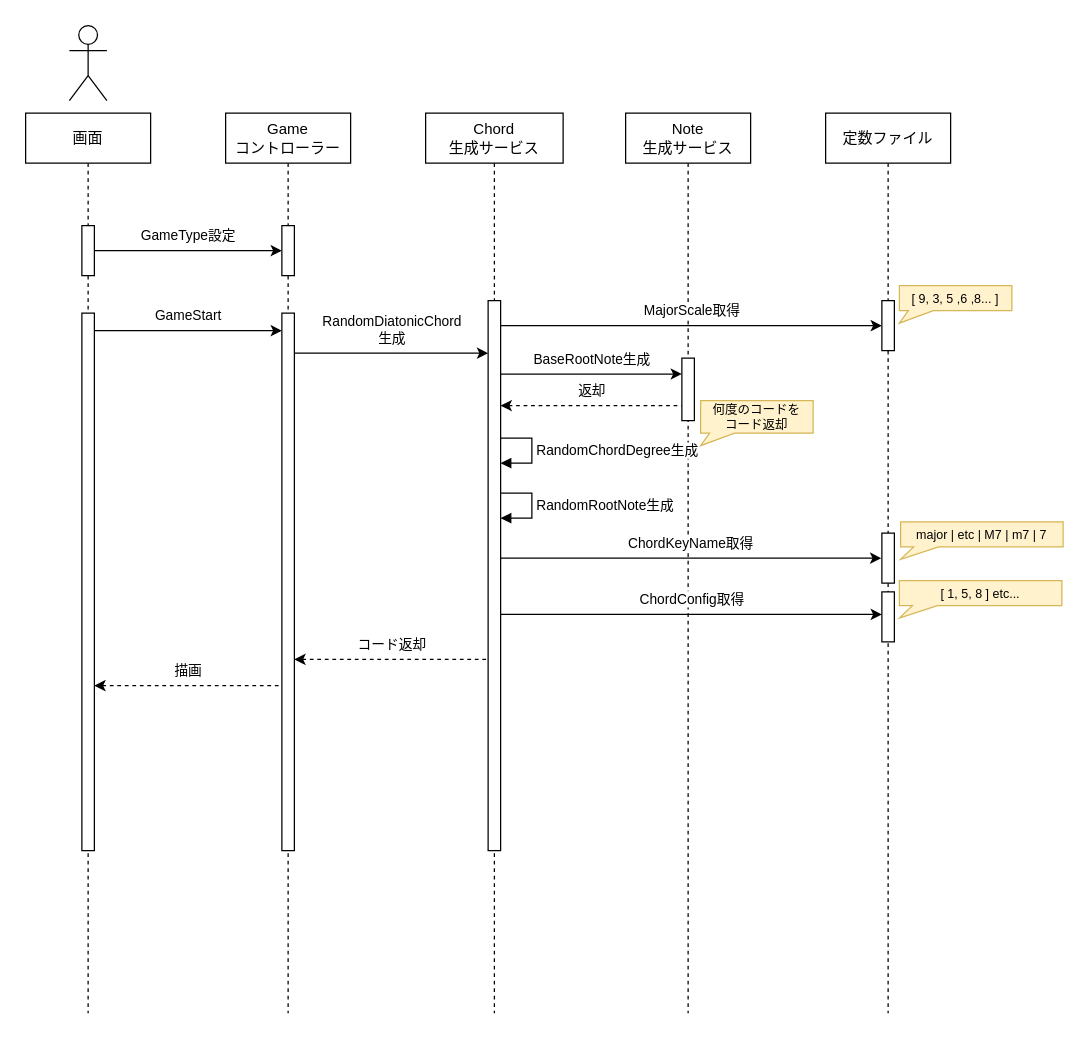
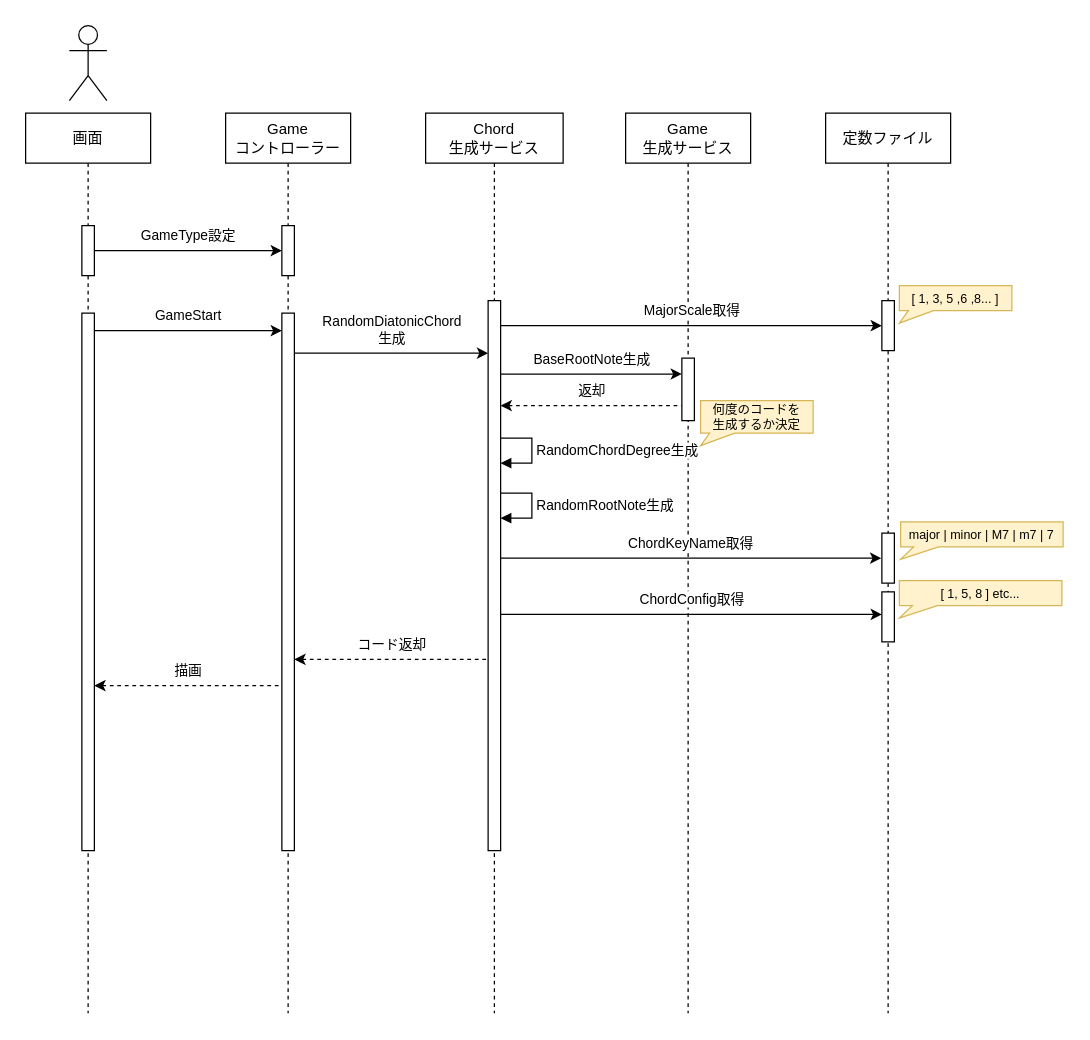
node "Note 生成サービス": label "Note 生成サービス" -> "Game 生成サービス"
node "[ 9, 3, 5 ,6 ,8... ]": label "[ 9, 3, 5 ,6 ,8... ]" -> "[ 1, 3, 5 ,6 ,8... ]"
node "何度のコードを コード返却": label "何度のコードを コード返却" -> "何度のコードを 生成するか決定"
node "major | etc | M7 | m7 | 7": label "major | etc | M7 | m7 | 7" -> "major | minor | M7 | m7 | 7"
